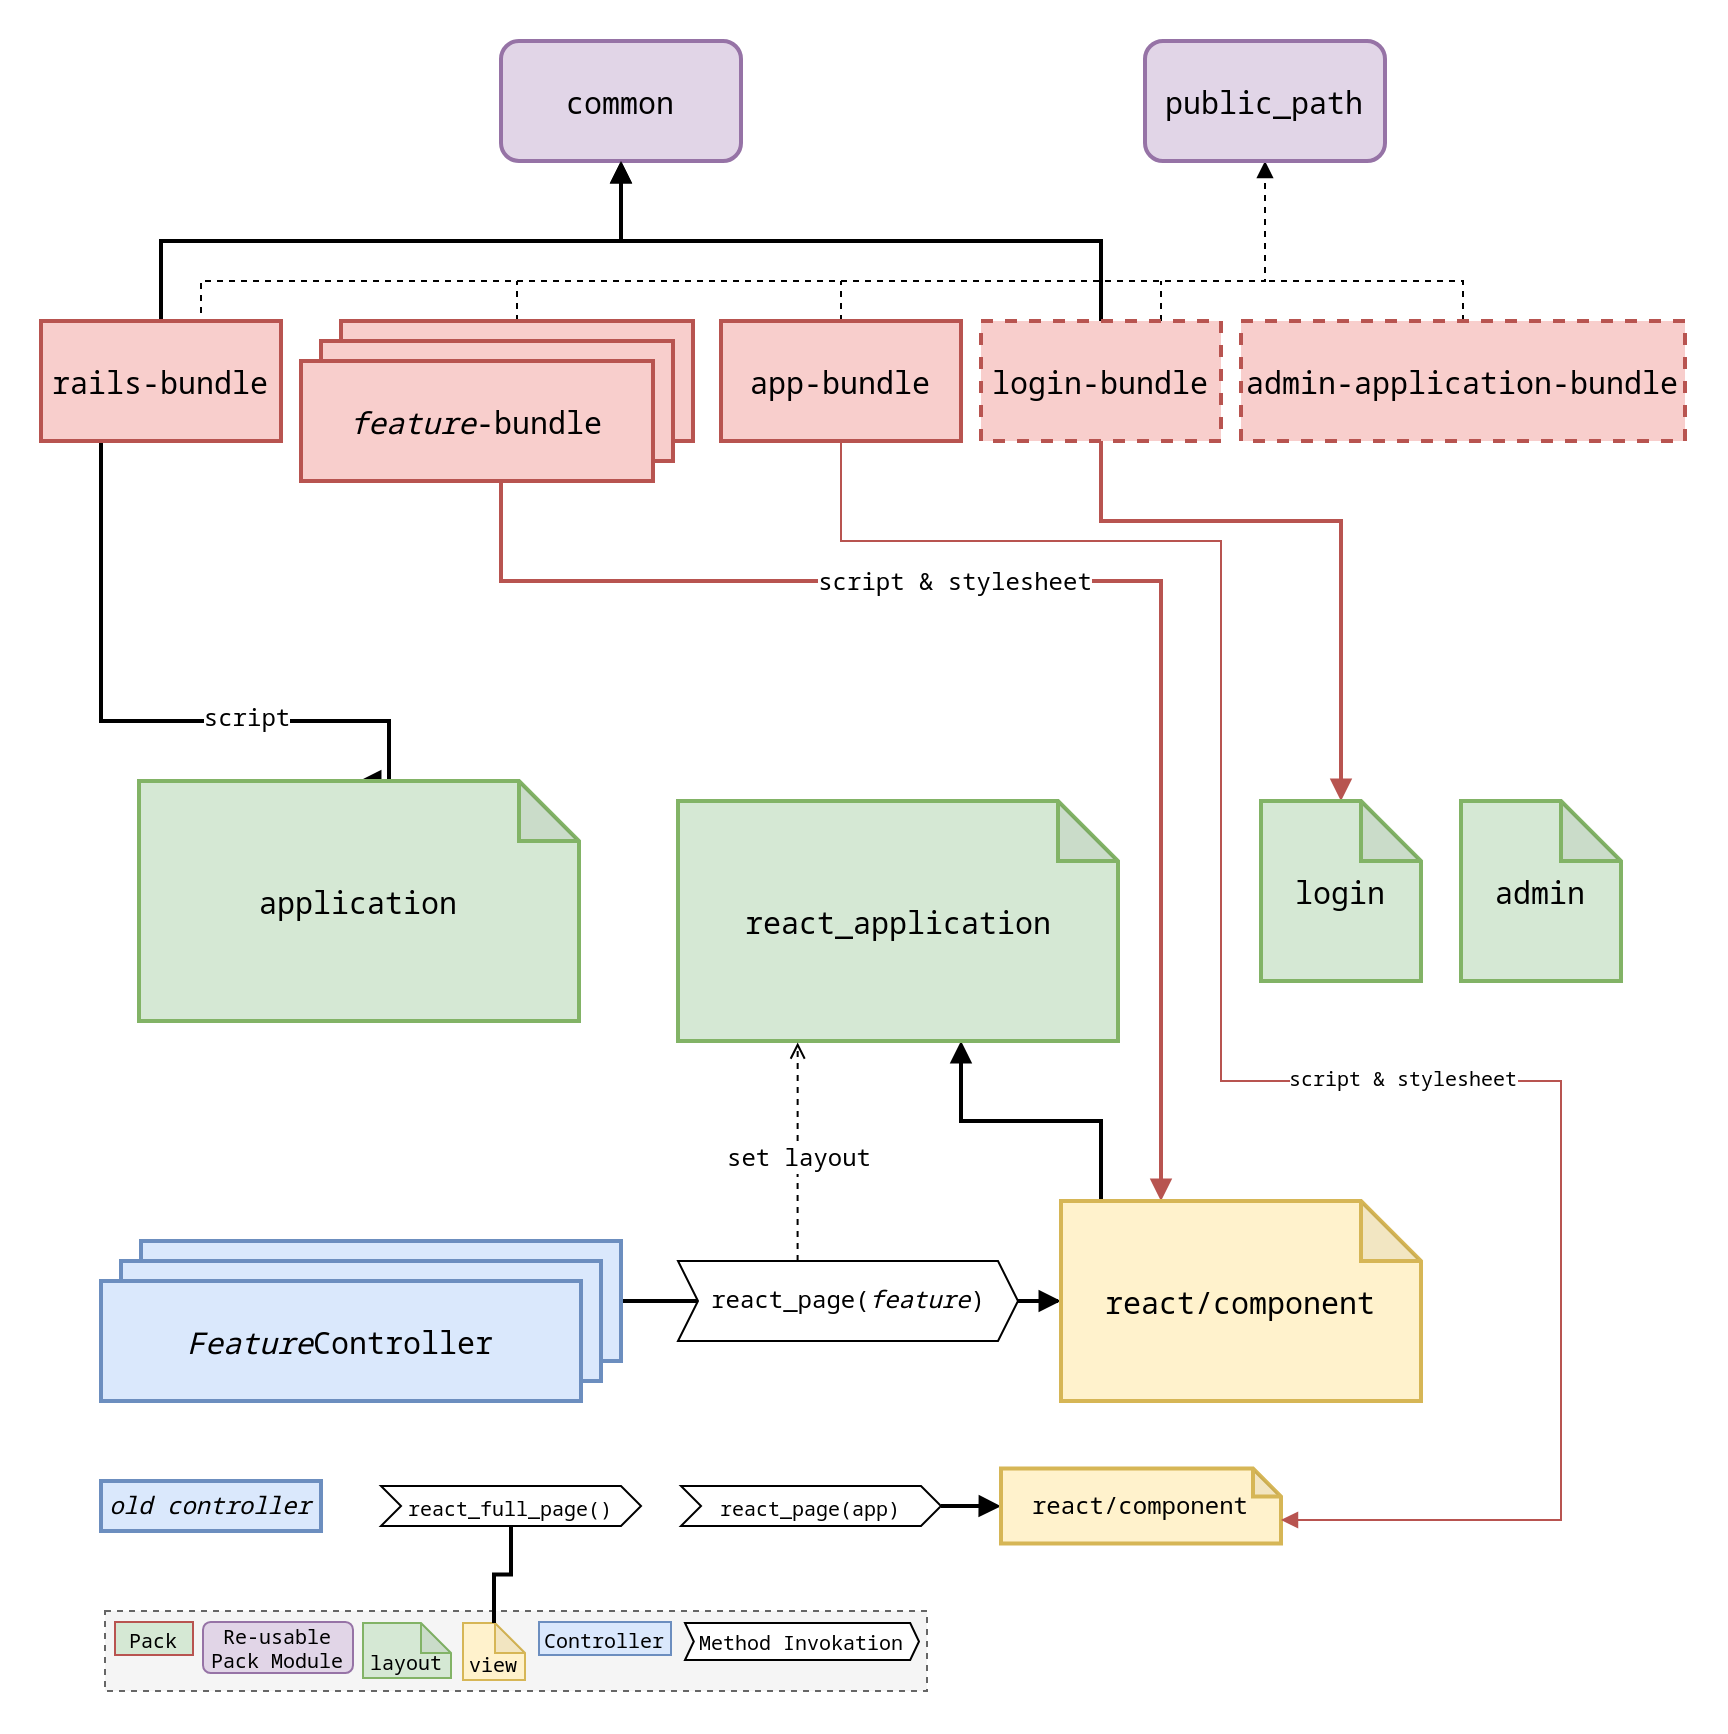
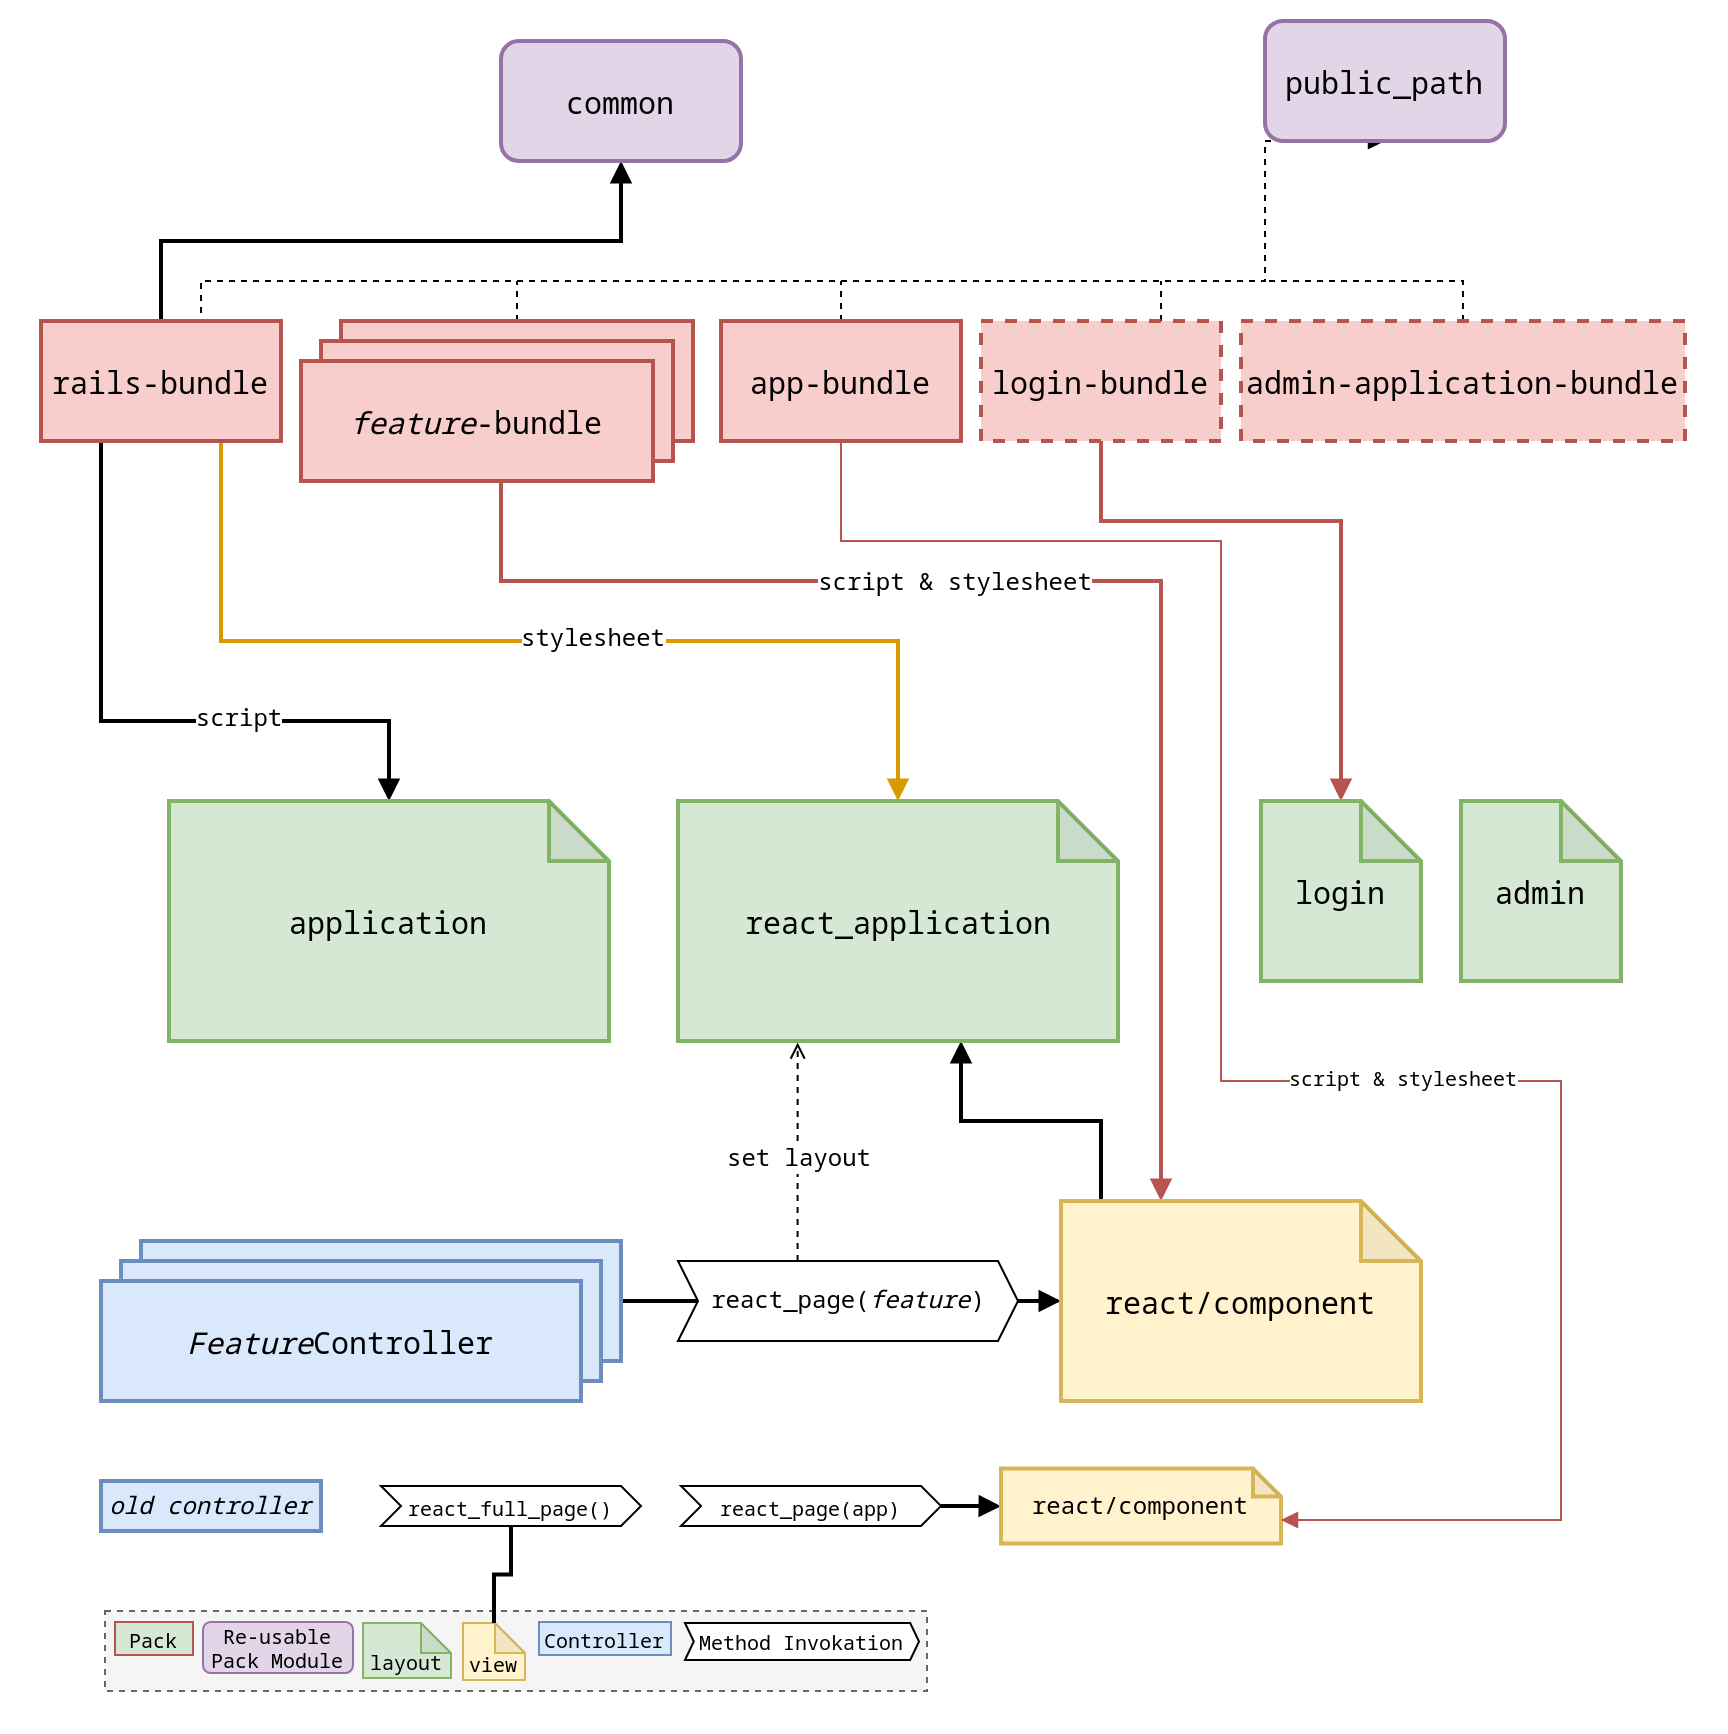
node "public_path": moved (1265, 101) -> (1385, 81)
edge "login-bundle" -> "common": removed
edge "rails-bundle" -> "react_application": added, label "stylesheet"
node "application": moved (359, 901) -> (389, 921)
